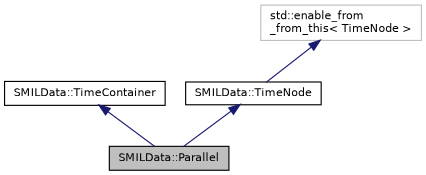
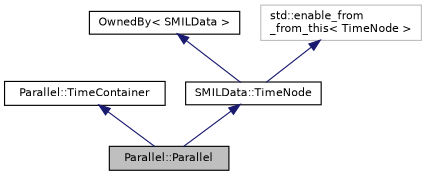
node "OwnedBy< SMILData >": added
node "SMILData::TimeContainer": label "SMILData::TimeContainer" -> "Parallel::TimeContainer"
node "SMILData::Parallel": label "SMILData::Parallel" -> "Parallel::Parallel"
